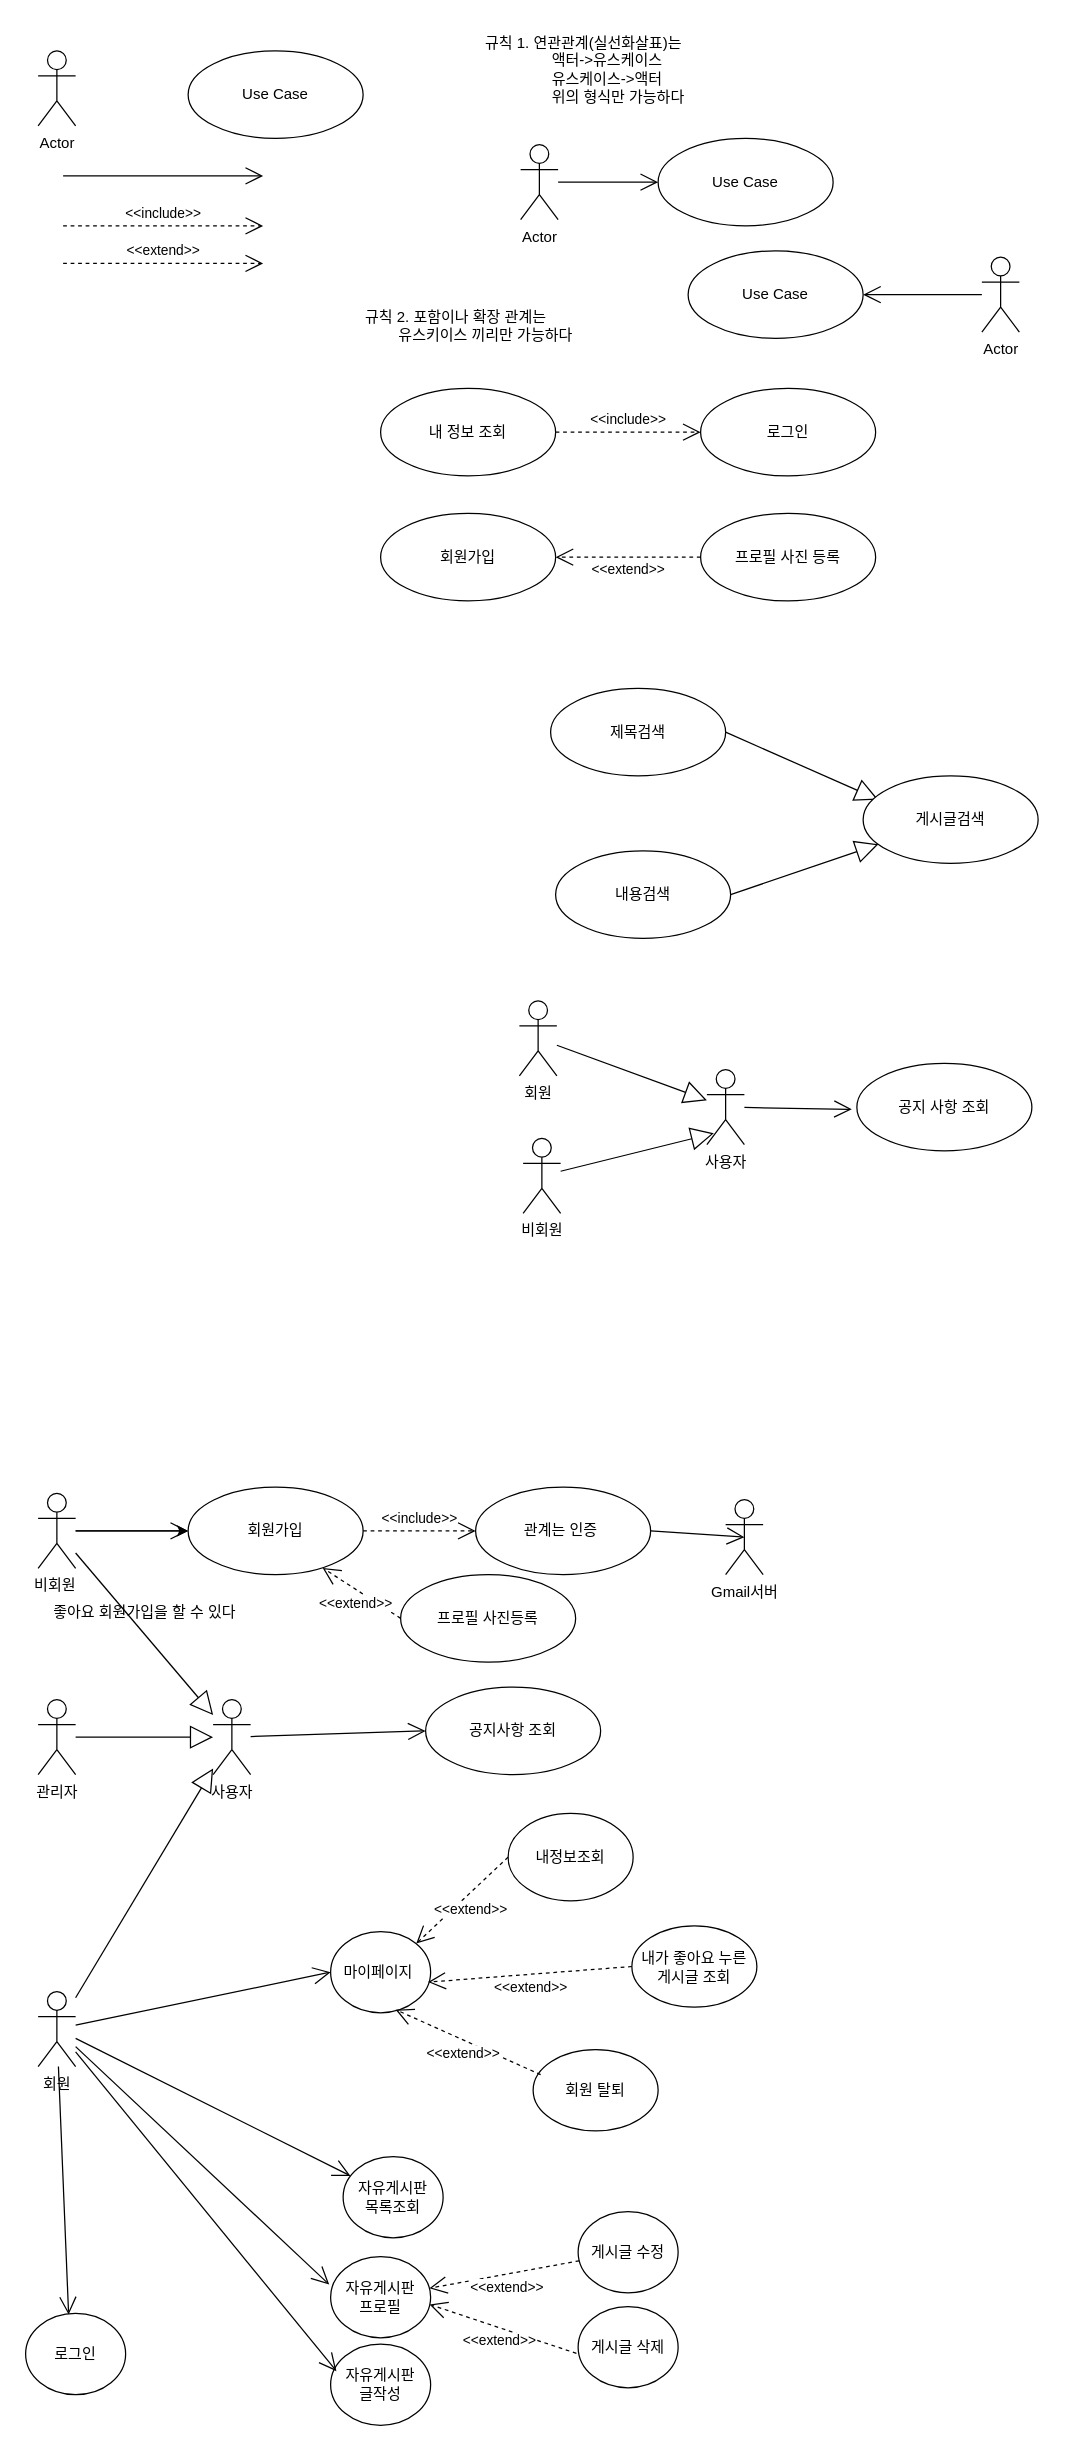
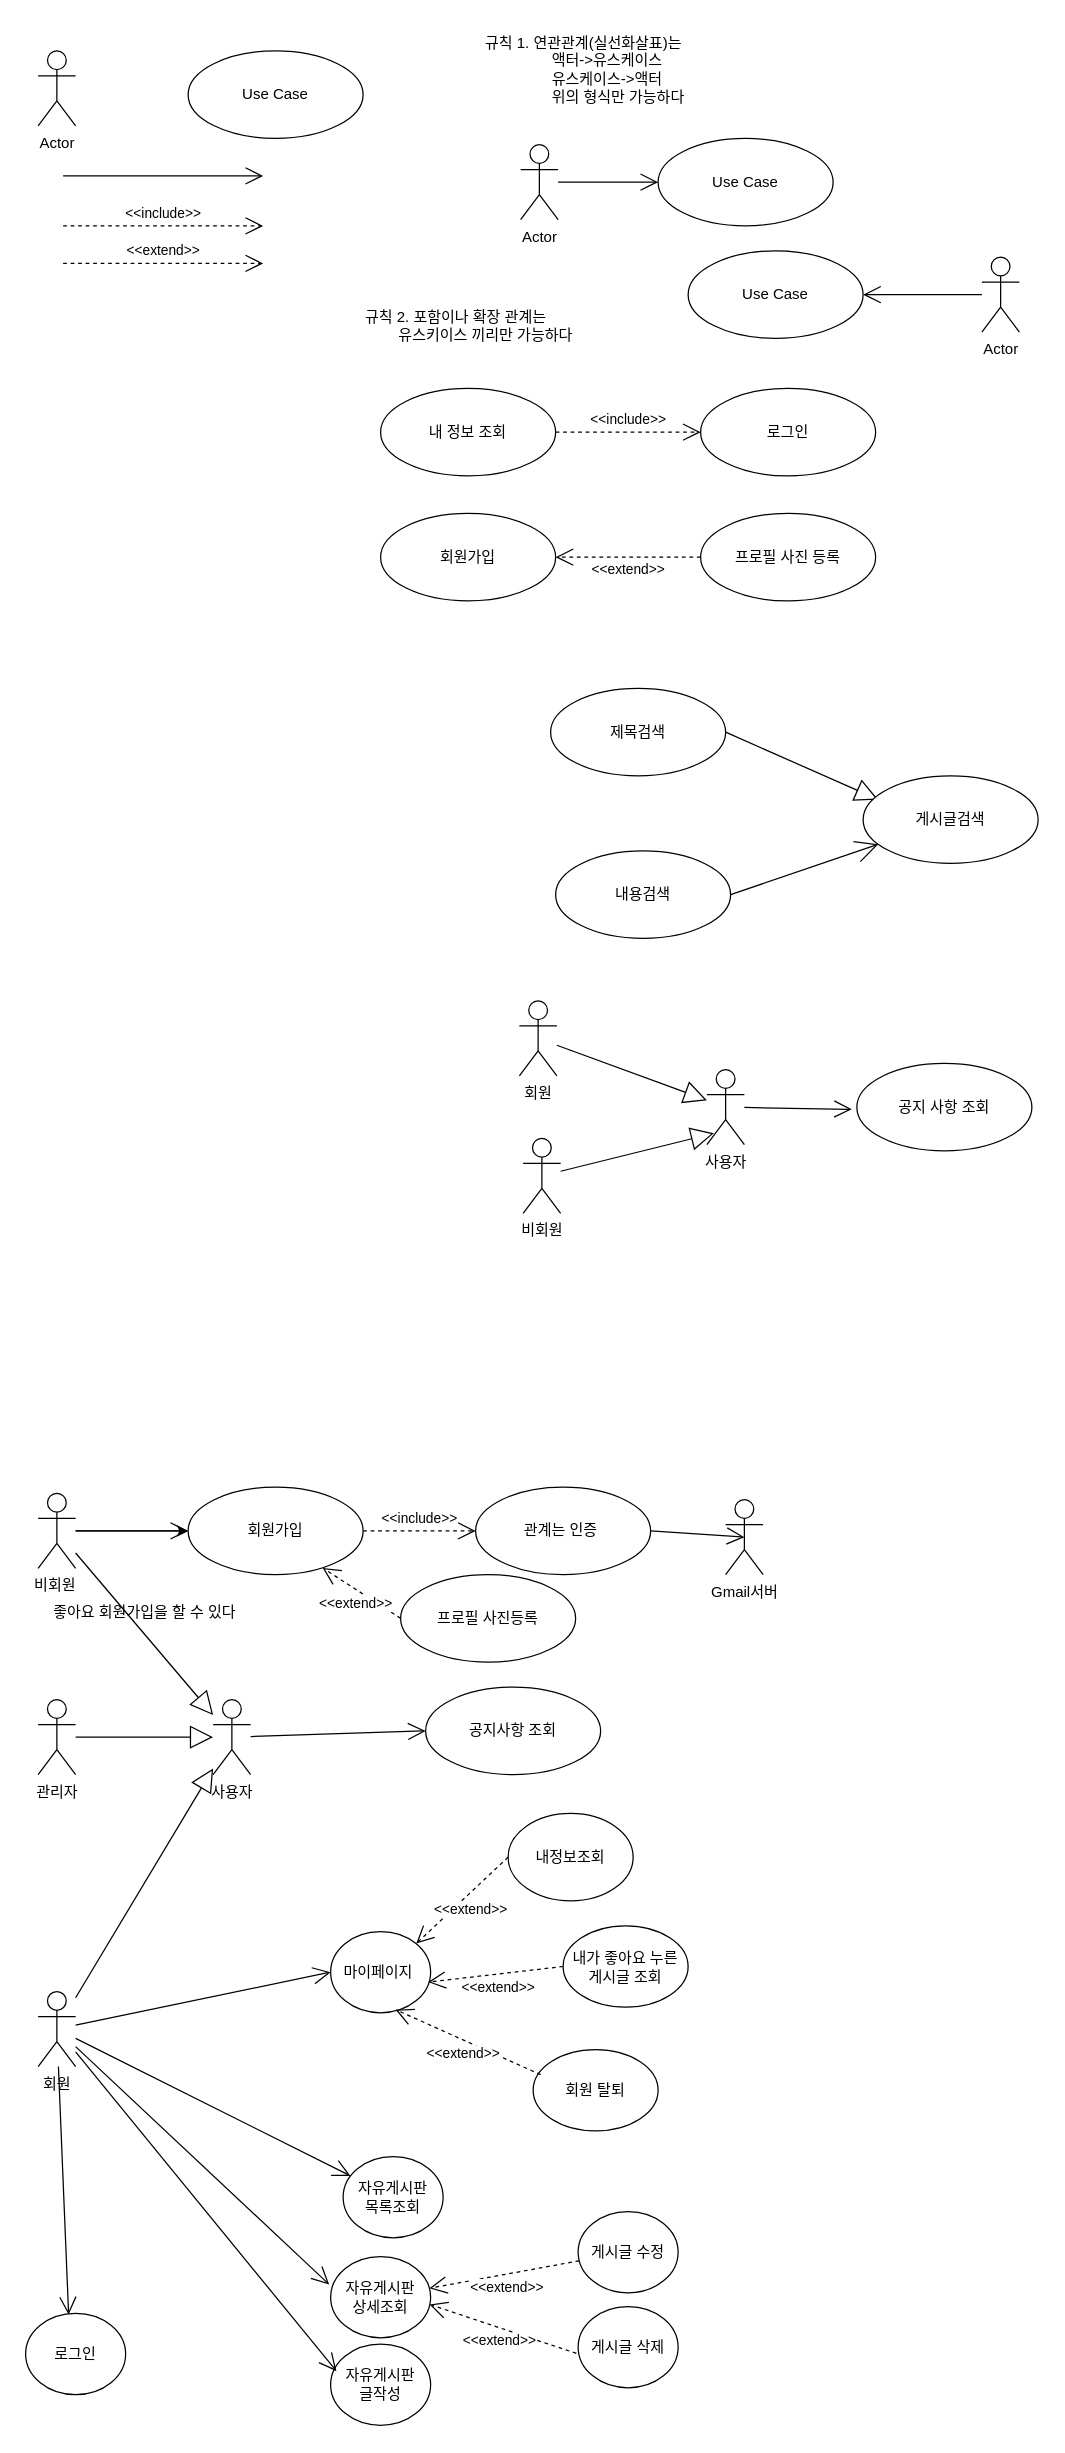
edge "내용검색" -> "게시글검색": arrowhead block -> open
node "내가 좋아요 누른 게시글 조회": moved (694, 1966) -> (626, 1966)
node "자유게시판 프로필": label "자유게시판 프로필" -> "자유게시판 상세조회"
